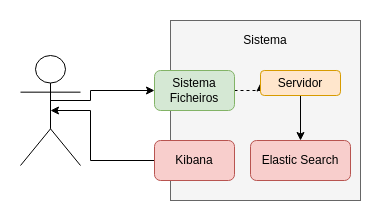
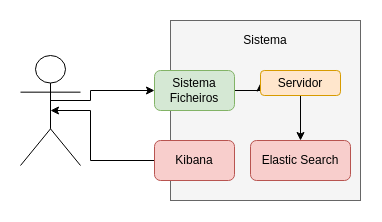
edge "Sistema Ficheiros" -> "Servidor": style dashed -> solid
